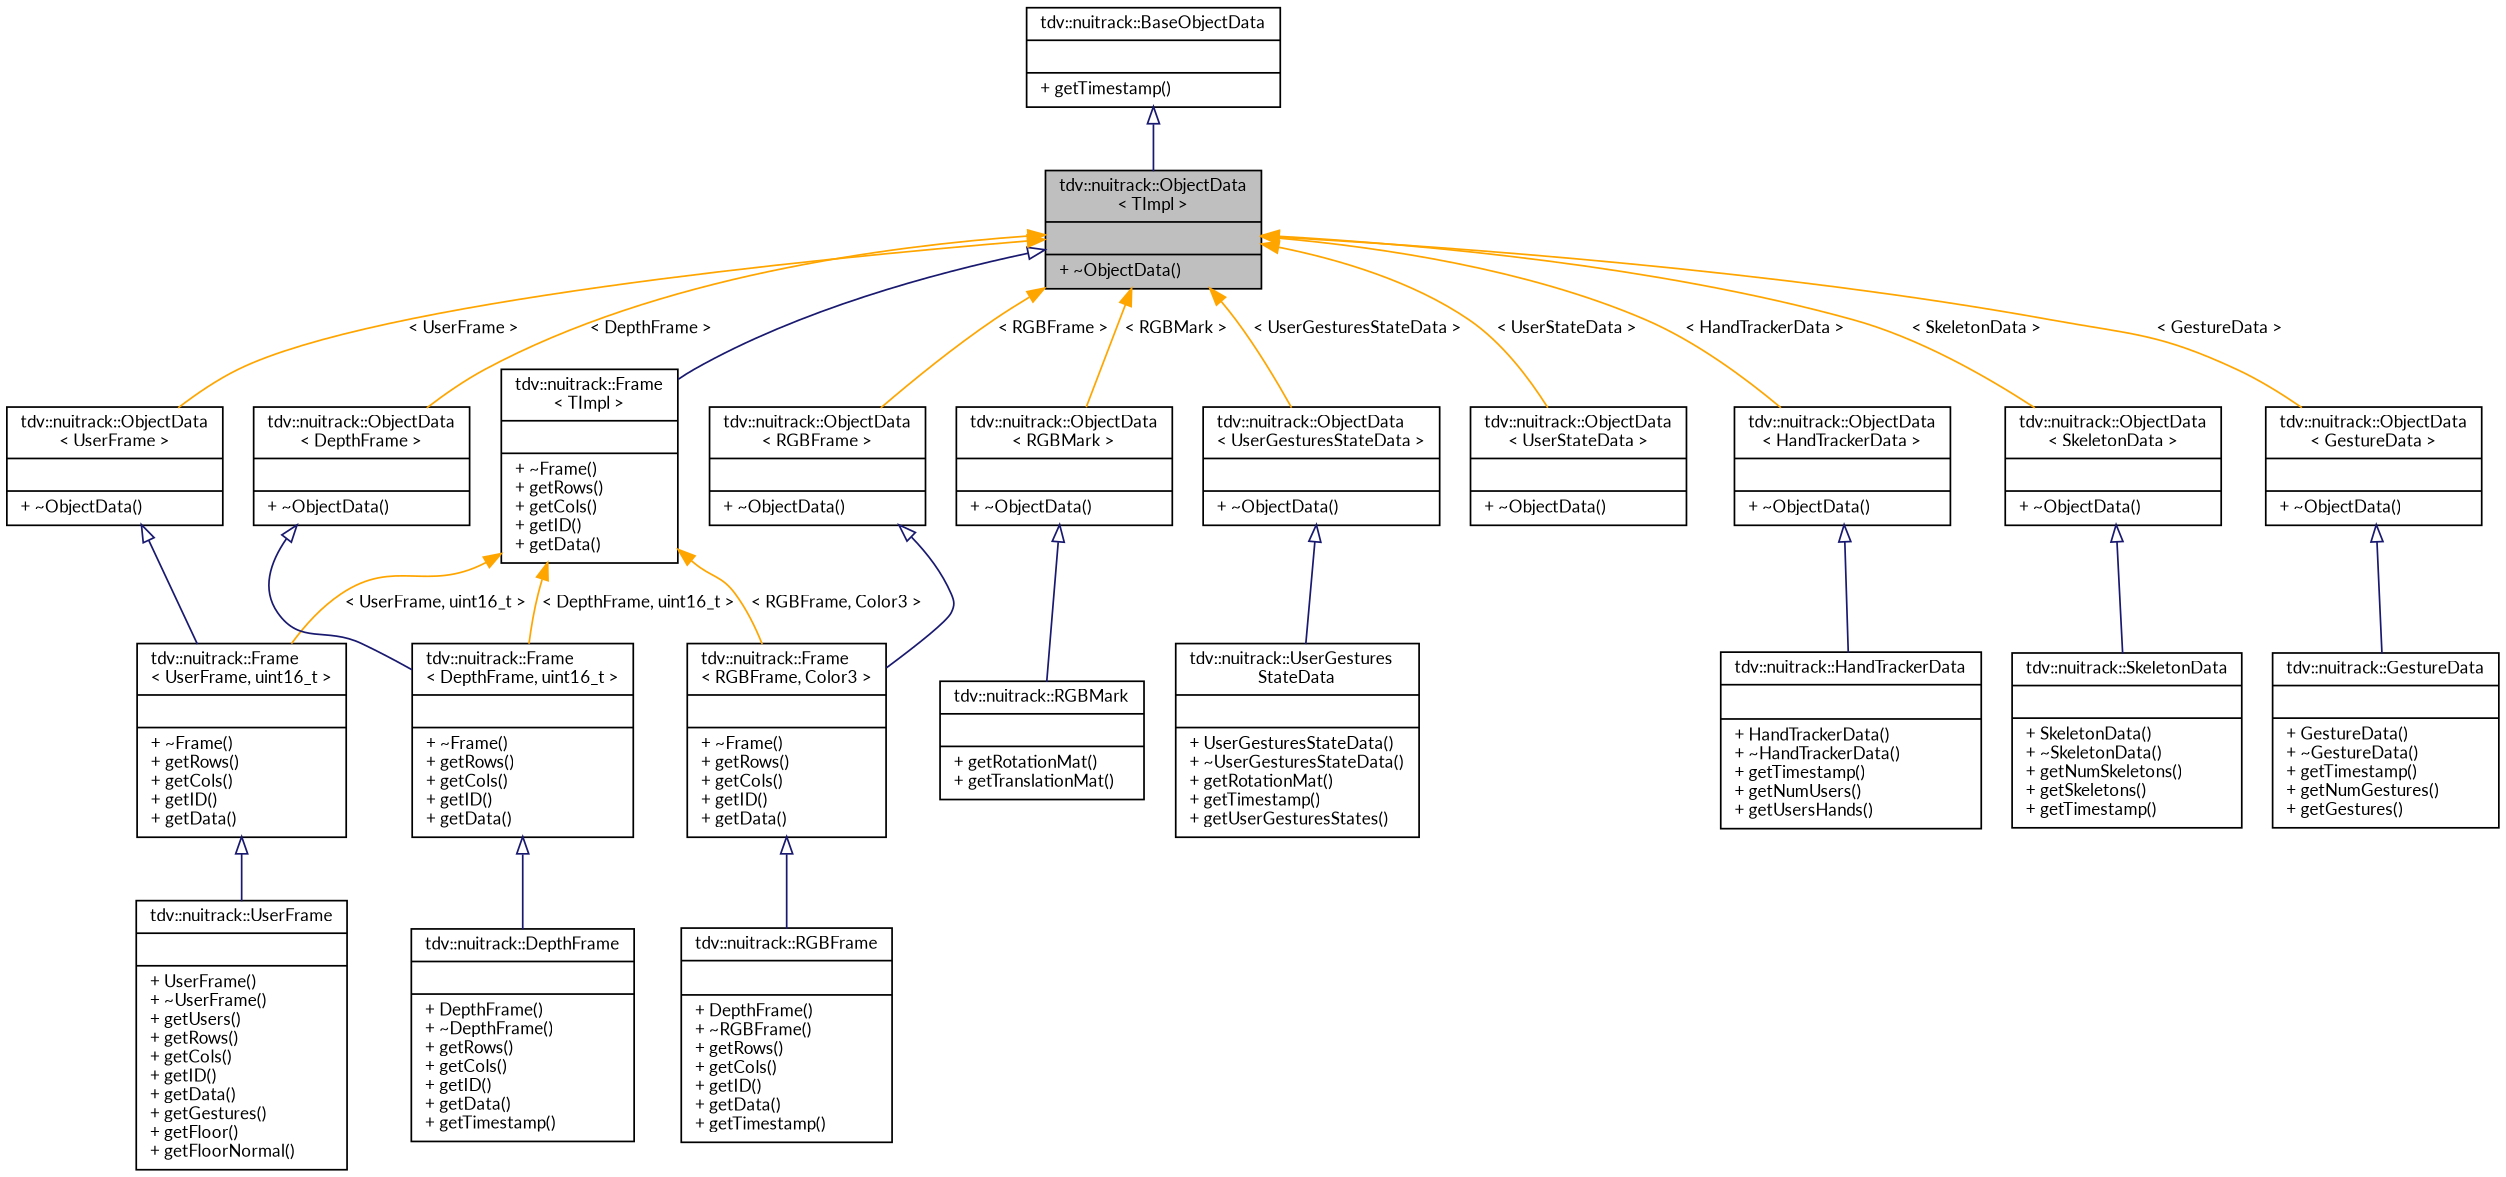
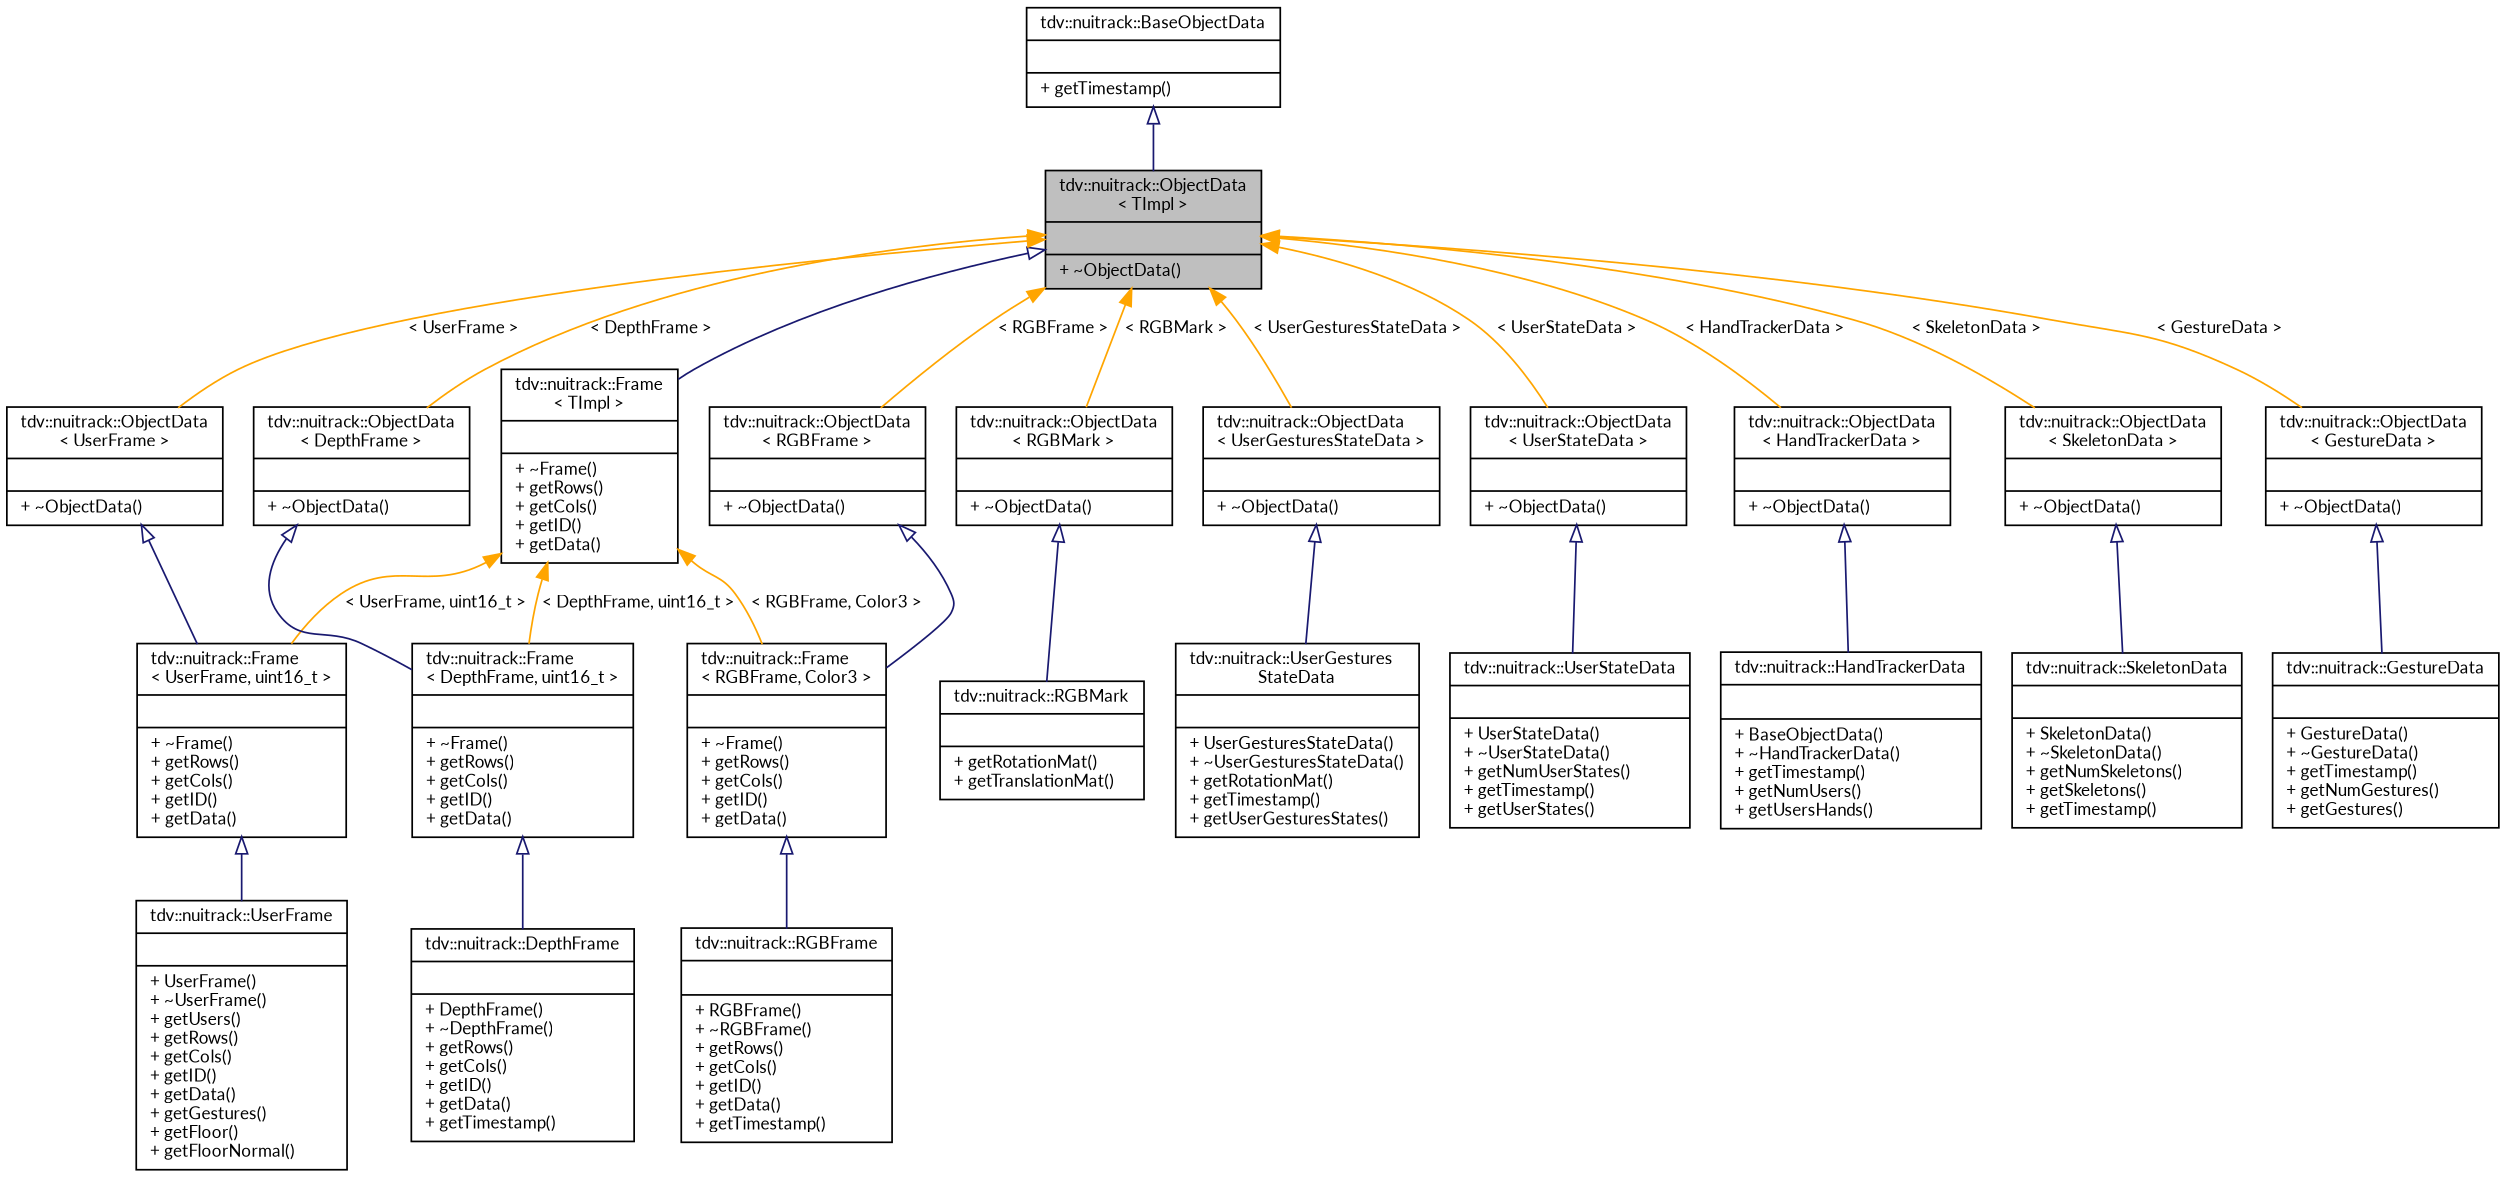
node "tdv::nuitrack::HandTrackerData": text "+ HandTrackerData()" -> "+ BaseObjectData()"
node "tdv::nuitrack::UserStateData": added
node "tdv::nuitrack::RGBFrame": text "+ DepthFrame()" -> "+ RGBFrame()"
